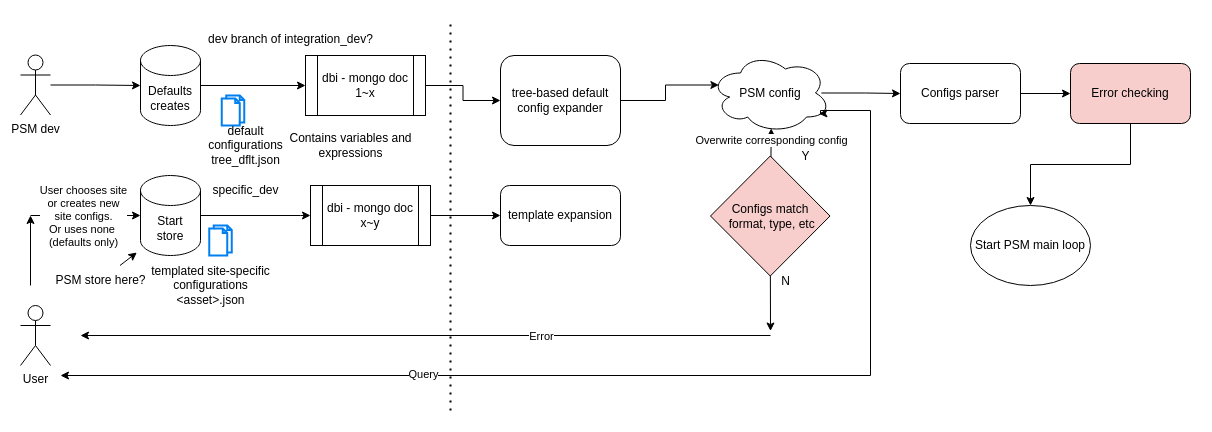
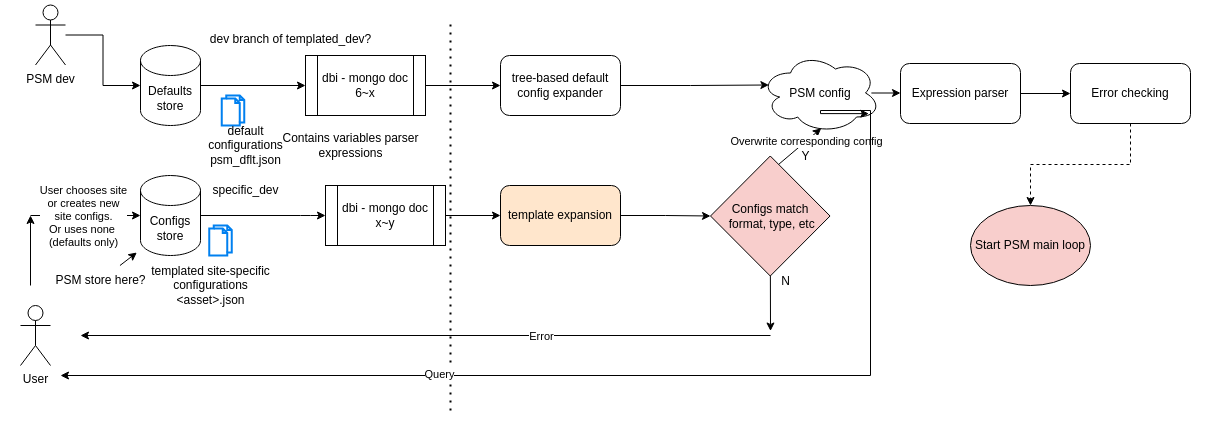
node "dev branch of integration_dev?": label "dev branch of integration_dev?" -> "dev branch of templated_dev?"
node "PSM dev": moved (36, 85) -> (51, 35)
node "dbi - mongo doc 1~x": label "dbi - mongo doc 1~x" -> "dbi - mongo doc 6~x"
node "PSM config": moved (771, 93) -> (821, 93)
node "Configs parser": label "Configs parser" -> "Expression parser"
node "Error checking": fillcolor #f8cecc -> #ffffff
node "Defaults creates": label "Defaults creates" -> "Defaults store"
node "tree-based default config expander": size 120x90 -> 120x60
node "default configurations tree_dflt.json": label "default configurations tree_dflt.json" -> "default configurations psm_dflt.json"
node "Contains variables and expressions": label "Contains variables and expressions" -> "Contains variables parser expressions"
edge "Error checking" -> "Start PSM main loop": style solid -> dashed
node "dbi - mongo doc x~y": moved (371, 216) -> (386, 216)
node "template expansion": fillcolor #ffffff -> #ffe6cc
edge "template expansion" -> "Configs match format, type, etc": added
node "Start store": label "Start store" -> "Configs store"
node "Start PSM main loop": fillcolor #ffffff -> #f8cecc
